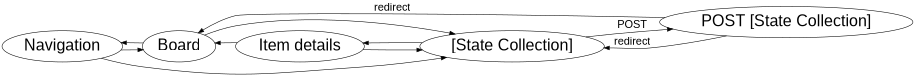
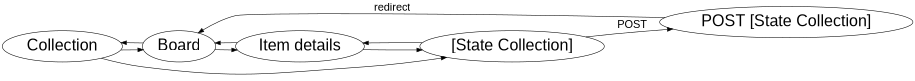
edge "Board" -> "[State Collection]": now "Board" -> "Item details"
node "Navigation": label "Navigation" -> "Collection"
edge "POST [State Collection]" -> "[State Collection]": removed, label "redirect"
